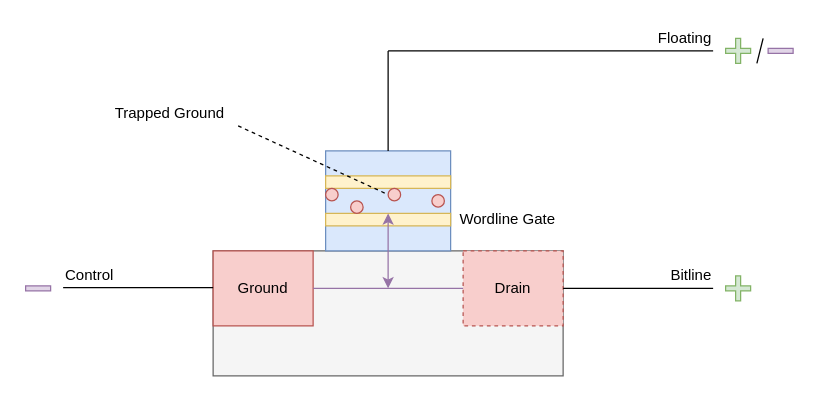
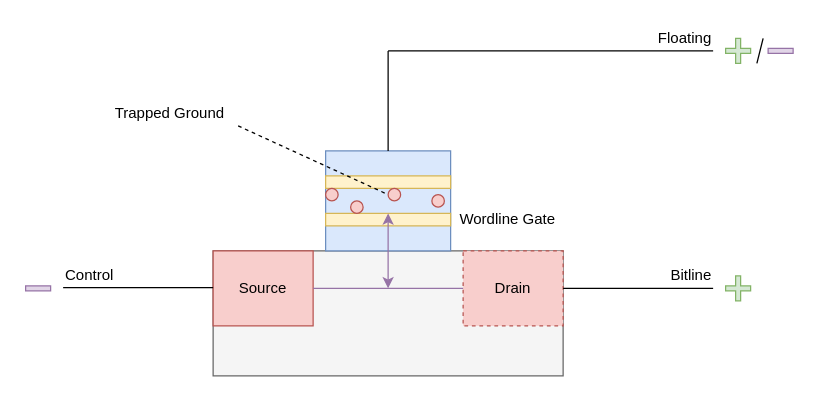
node "Ground": label "Ground" -> "Source"
